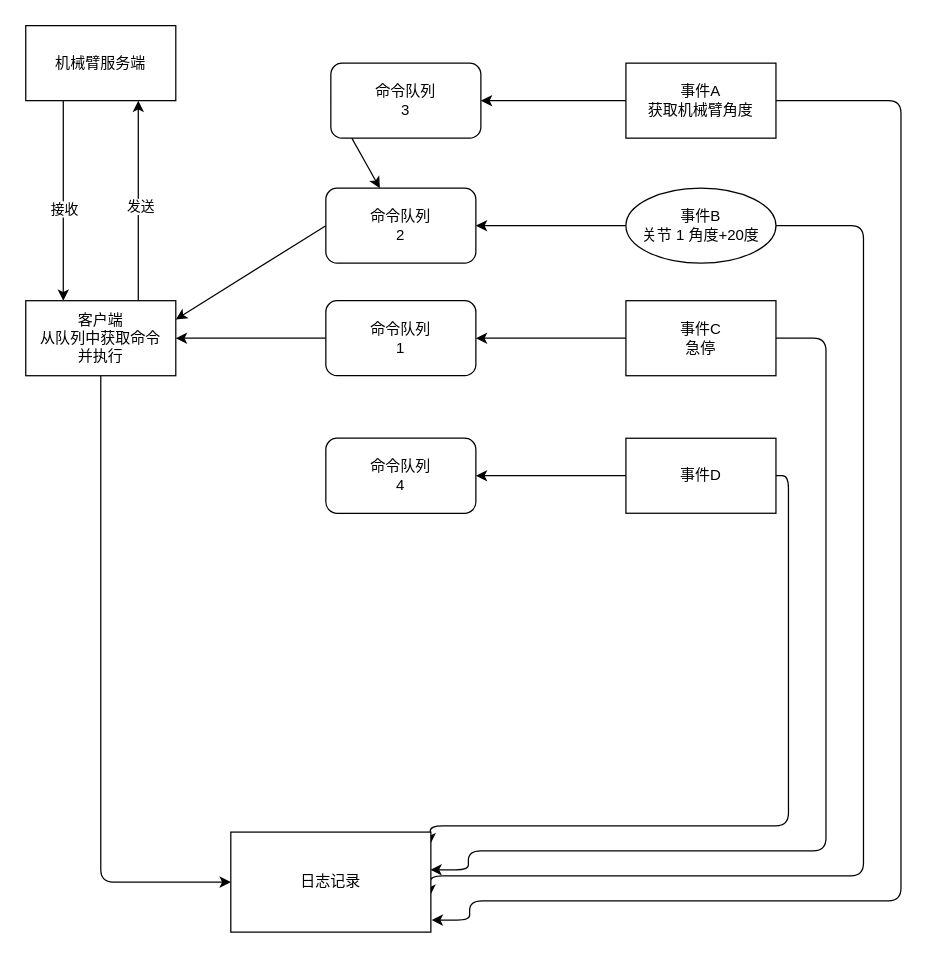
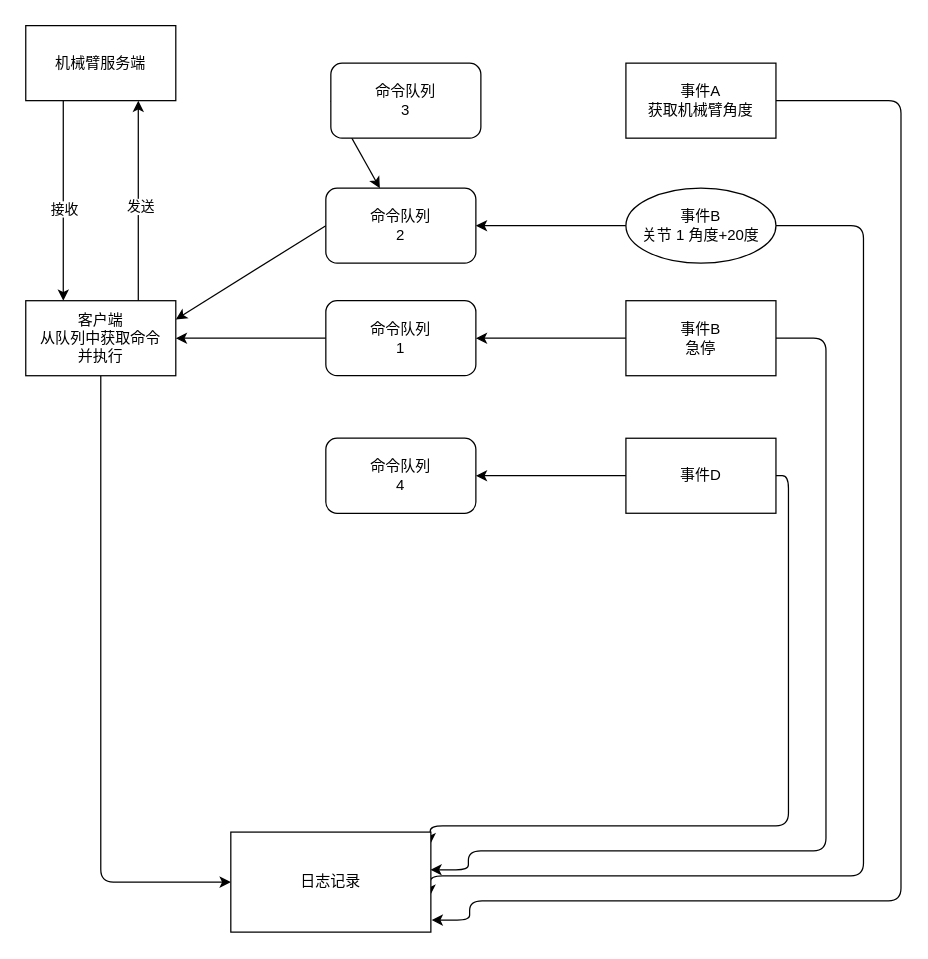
edge "事件A 获取机械臂角度" -> "命令队列 3": removed
node "事件C 急停": label "事件C 急停" -> "事件B 急停"
